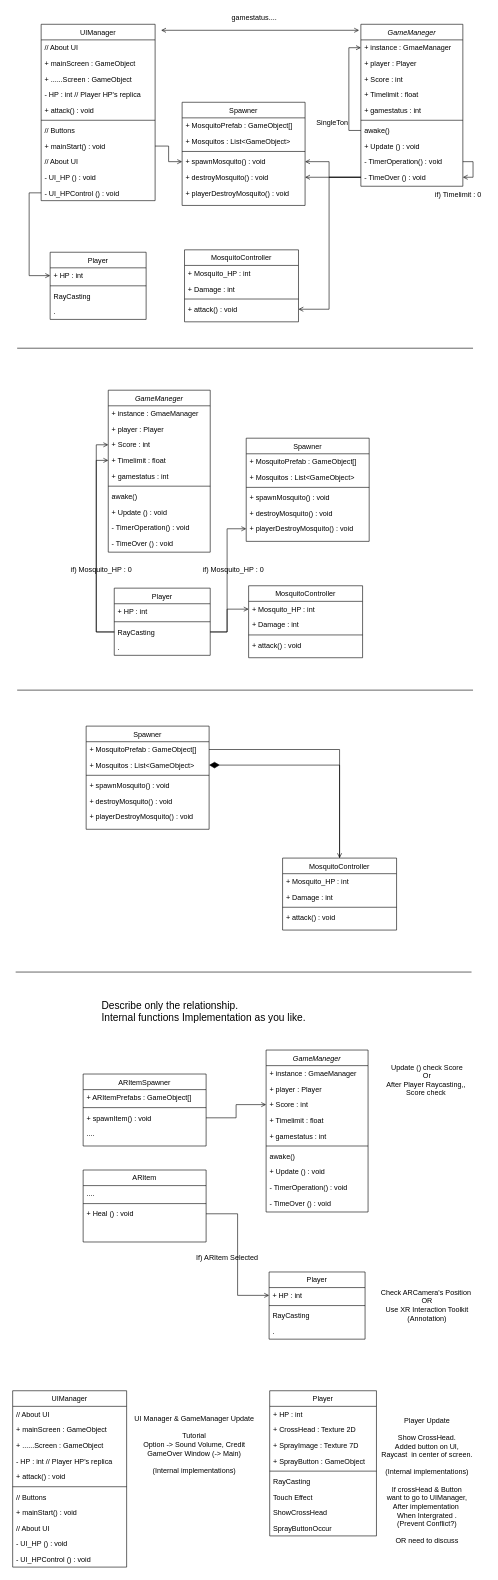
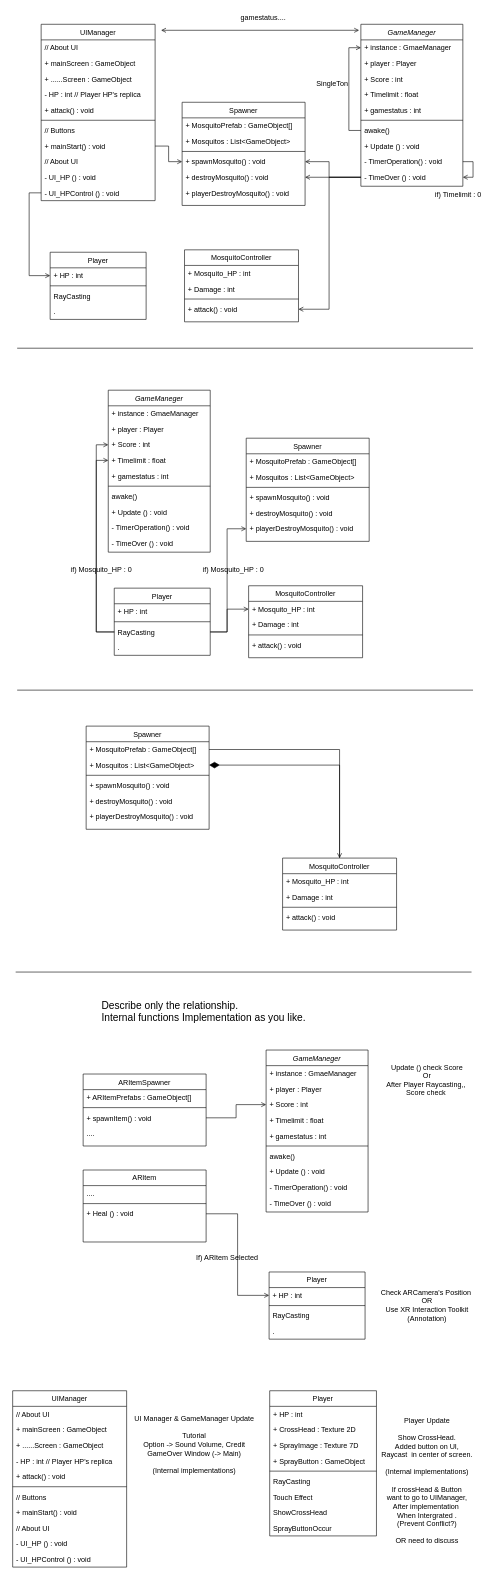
node "gamestatus....": moved (254, 18) -> (263, 18)
node "SingleTon": moved (332, 123) -> (332, 84)
